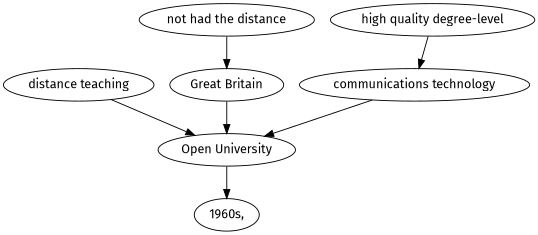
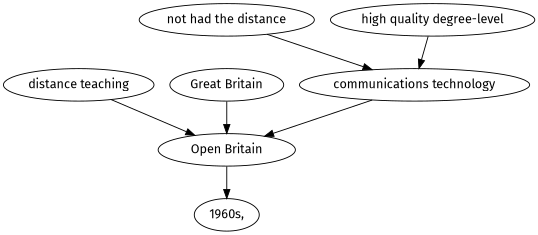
edge "not had the distance" -> "Great Britain": now "not had the distance" -> "communications technology"
node "Open University": label "Open University" -> "Open Britain"
